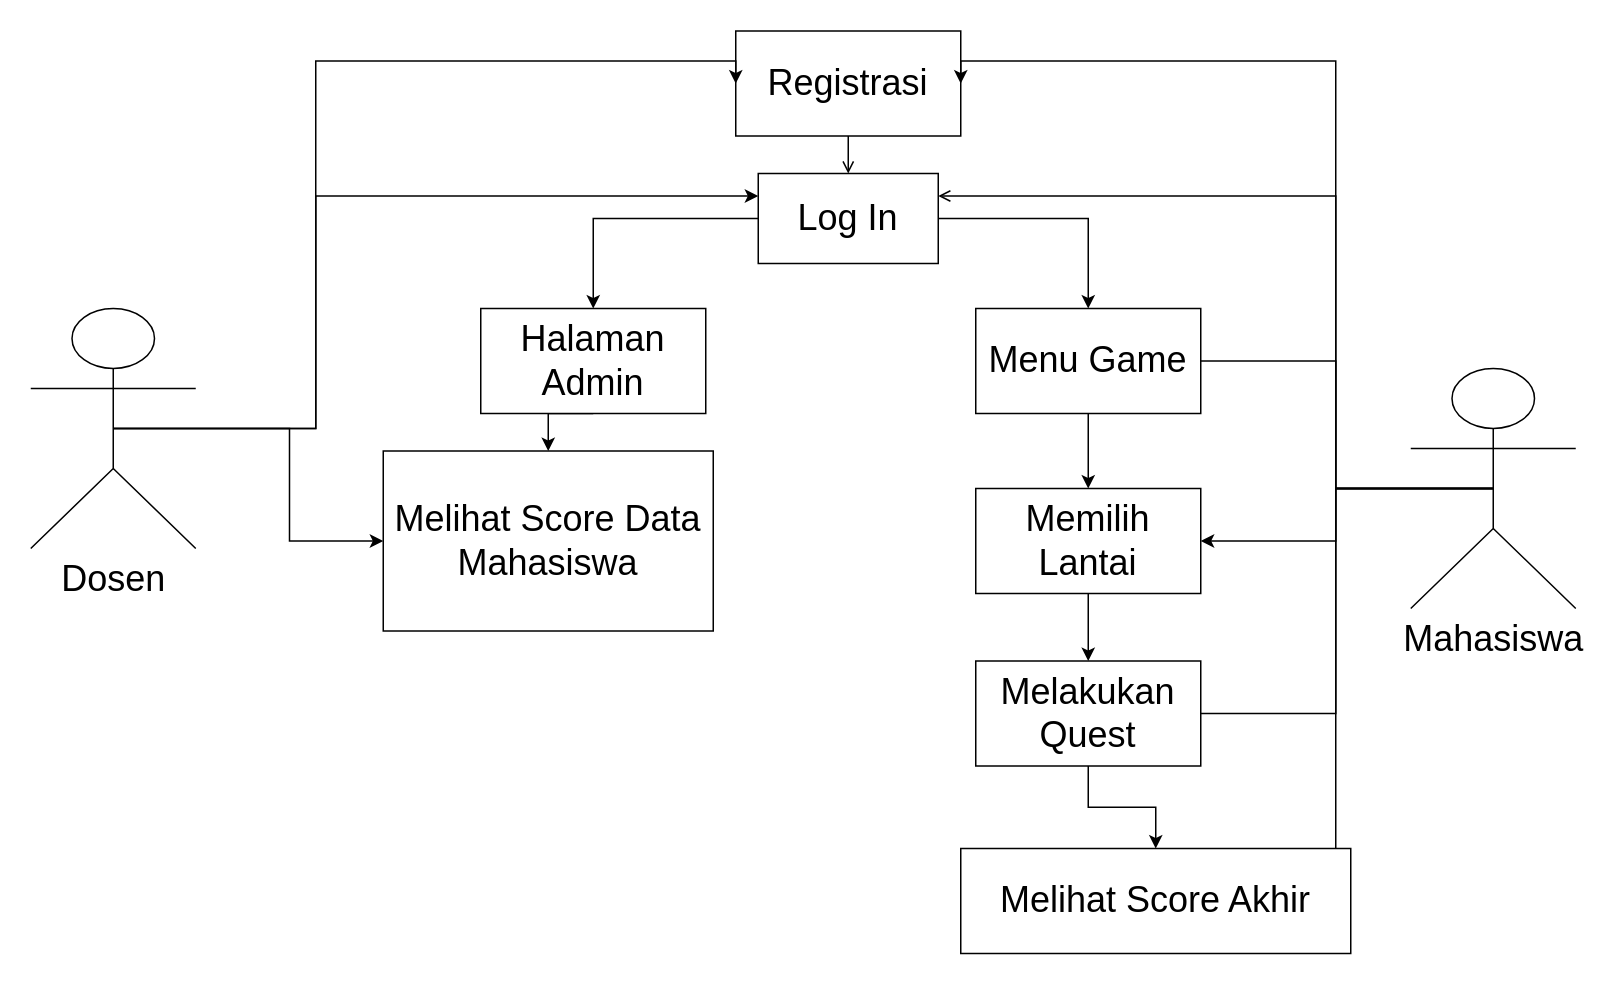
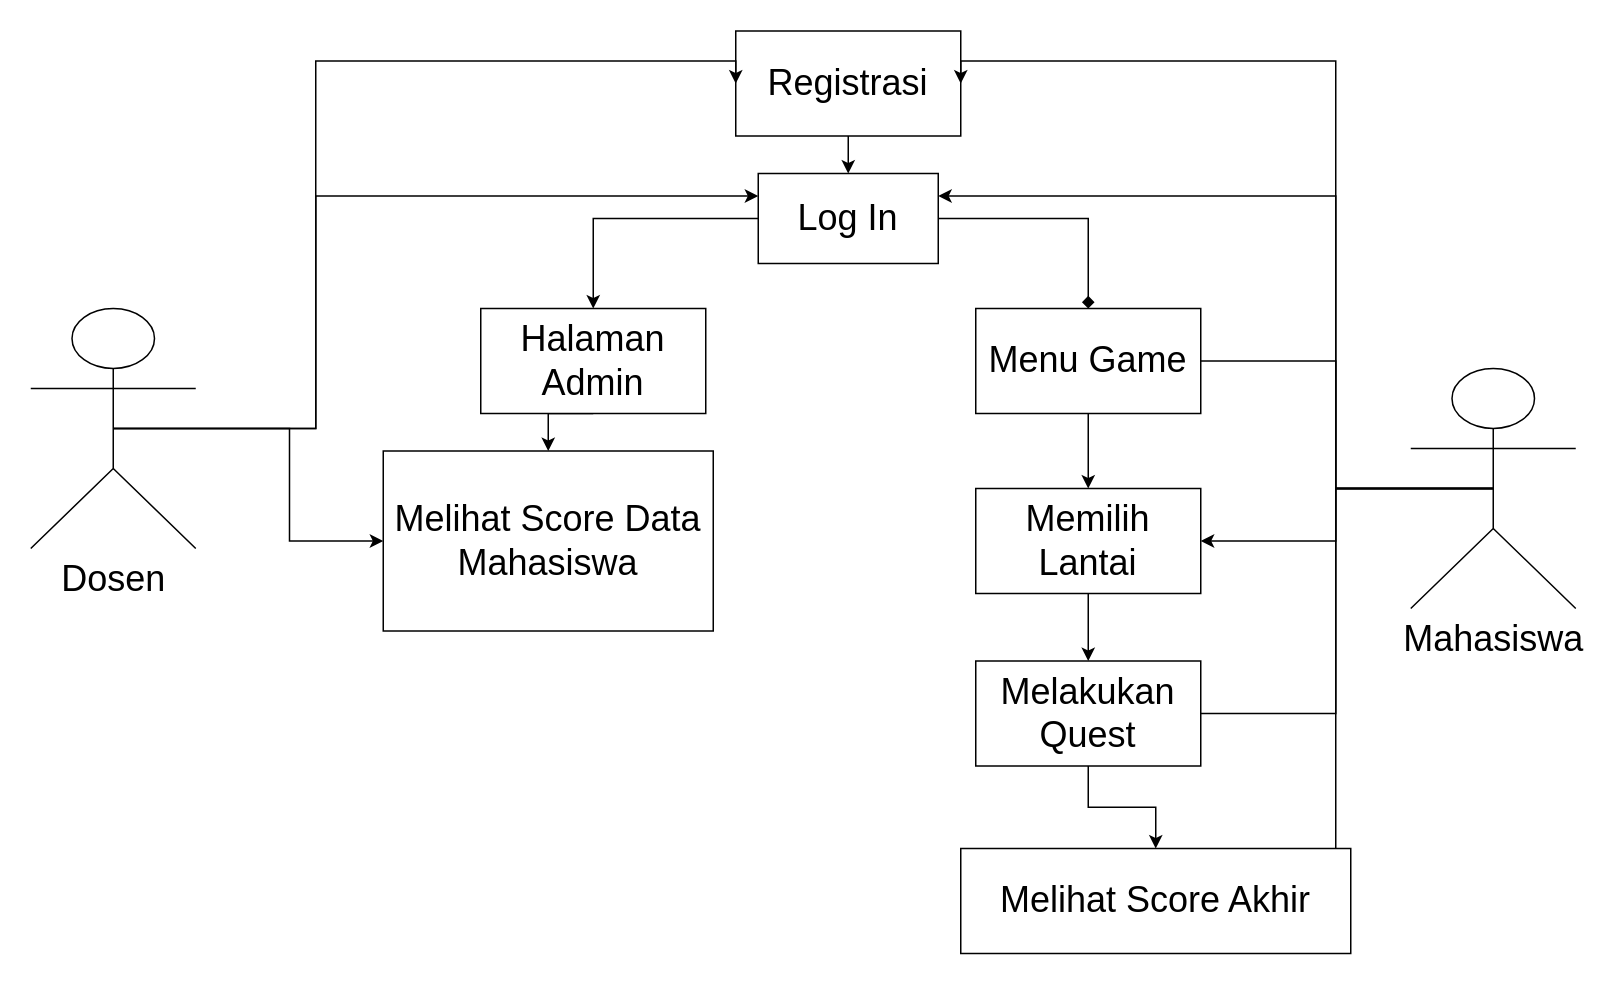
edge "Registrasi" -> "Log In": arrowhead open -> classic
edge "Mahasiswa" -> "Log In": arrowhead open -> classic
edge "Log In" -> "Menu Game": arrowhead classic -> diamond
